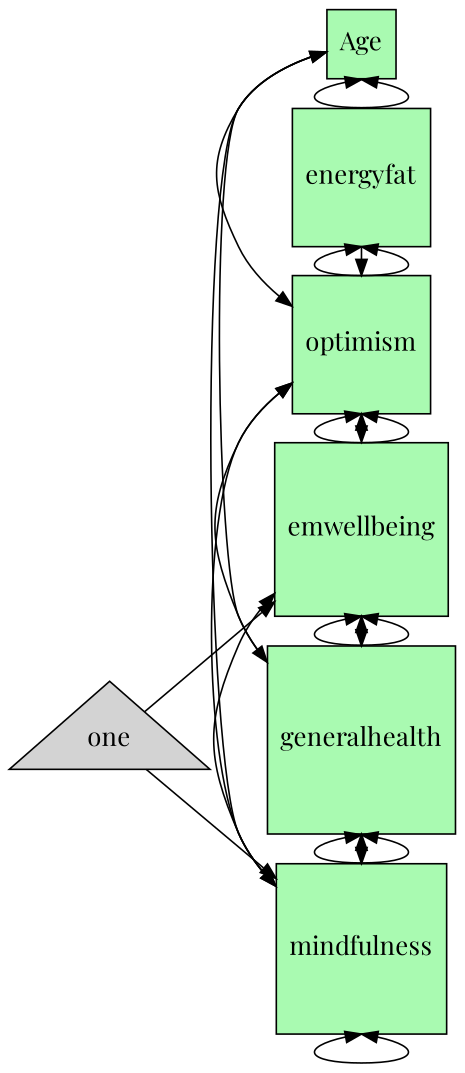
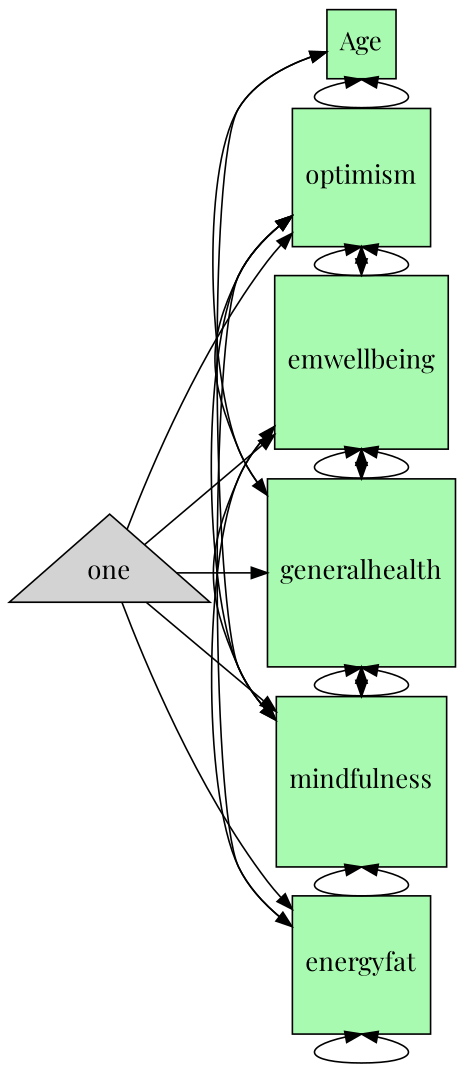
edge "Age" -> "optimism": now "one" -> "optimism"
edge "one" -> "generalhealth": added
edge "emwellbeing" -> "energyfat": added
edge "one" -> "energyfat": added
